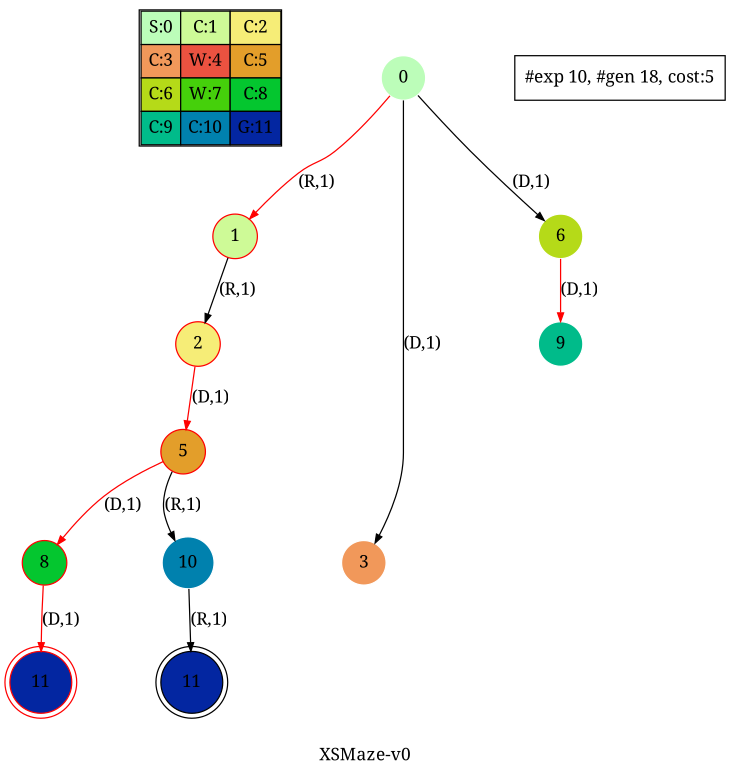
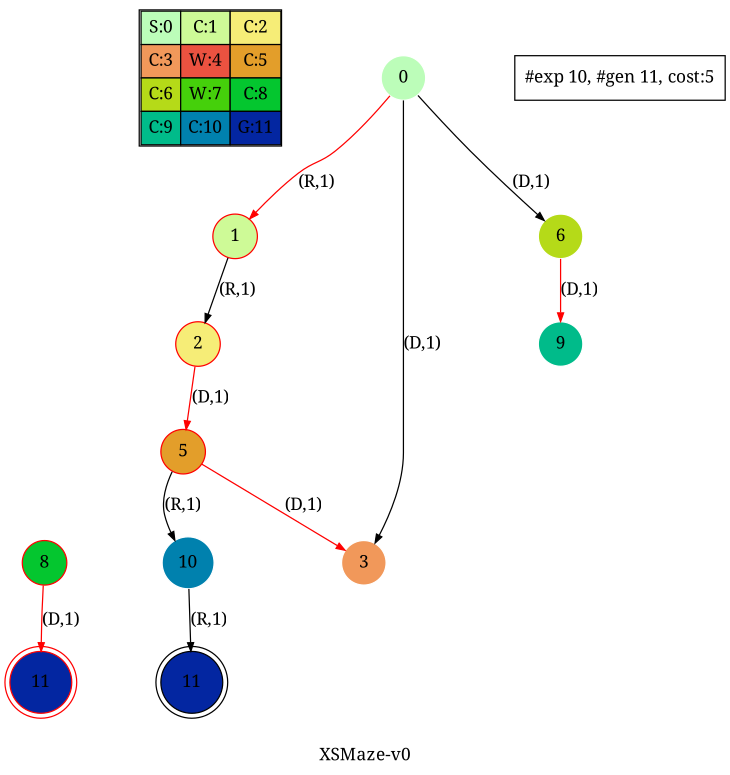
node "#exp 10, #gen 18, cost:5": label "#exp 10, #gen 18, cost:5" -> "#exp 10, #gen 11, cost:5"
edge "5" -> "8": now "5" -> "3"
